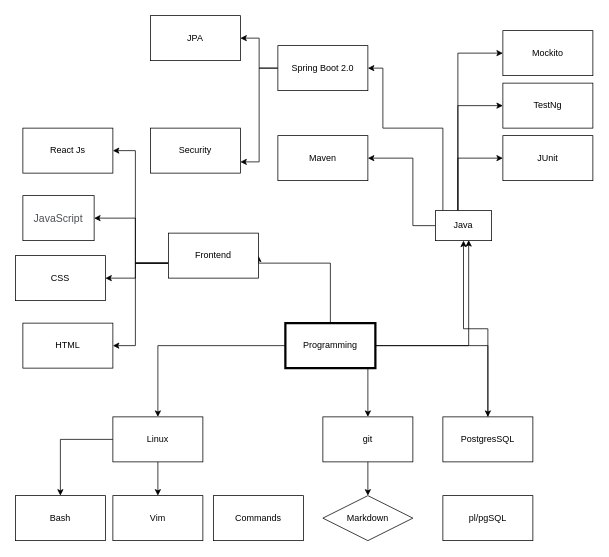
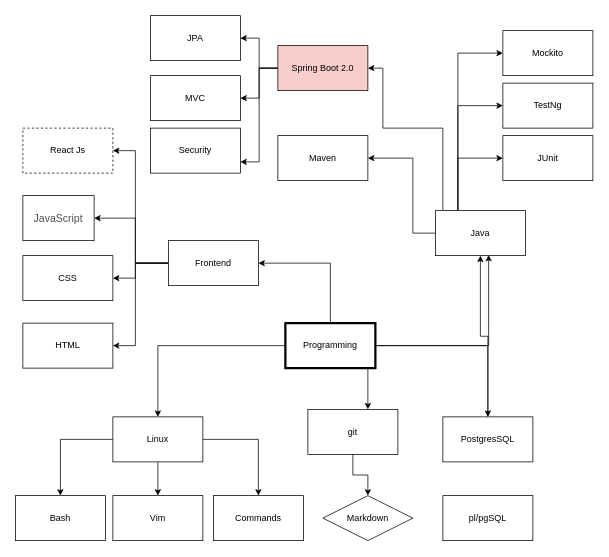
node "Spring Boot 2.0": fillcolor #ffffff -> #f8cecc
node "MVC": added
edge "Spring Boot 2.0" -> "MVC": added
node "React Js": style solid -> dashed
node "Java": size 56x30 -> 90x45
node "Frontend": moved (213, 255) -> (213, 263)
node "CSS": moved (60, 278) -> (68, 278)
edge "Linux" -> "Commands": added
node "git": moved (368, 439) -> (353, 432)
